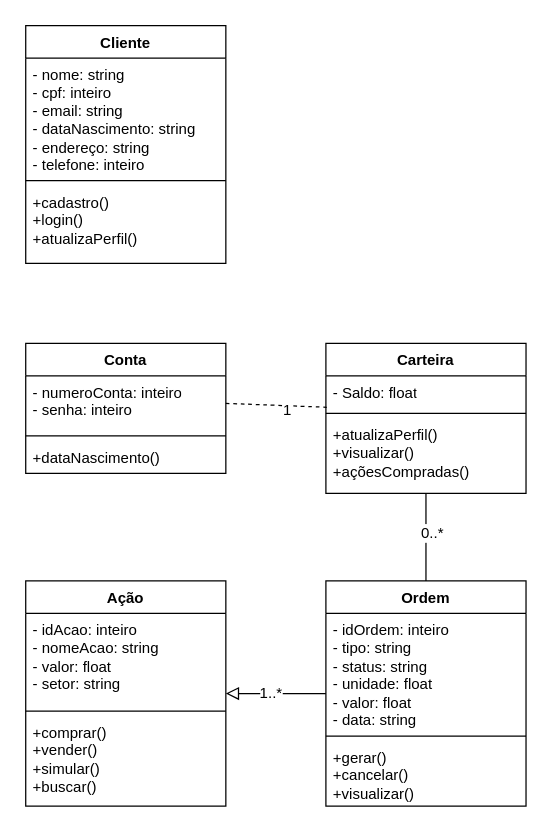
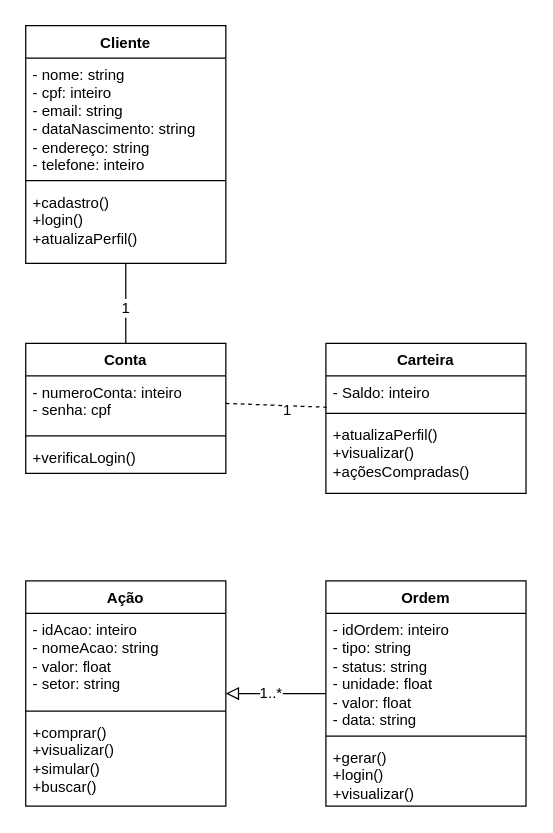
edge "+cadastro() +login() +atualizaPerfil()" -- "Conta": added, label "1"
node "- Saldo: float": label "- Saldo: float" -> "- Saldo: inteiro"
node "- numeroConta: inteiro - senha: inteiro": label "- numeroConta: inteiro - senha: inteiro" -> "- numeroConta: inteiro - senha: cpf"
node "+dataNascimento()": label "+dataNascimento()" -> "+verificaLogin()"
edge "+atualizaPerfil() +visualizar() +açõesCompradas()" -- "Ordem": removed, label "0..*"
node "+comprar() +vender() +simular() +buscar()": label "+comprar() +vender() +simular() +buscar()" -> "+comprar() +visualizar() +simular() +buscar()"
node "+gerar() +cancelar() +visualizar()": label "+gerar() +cancelar() +visualizar()" -> "+gerar() +login() +visualizar()"
